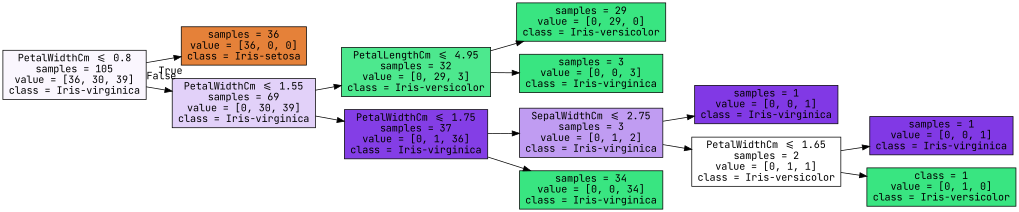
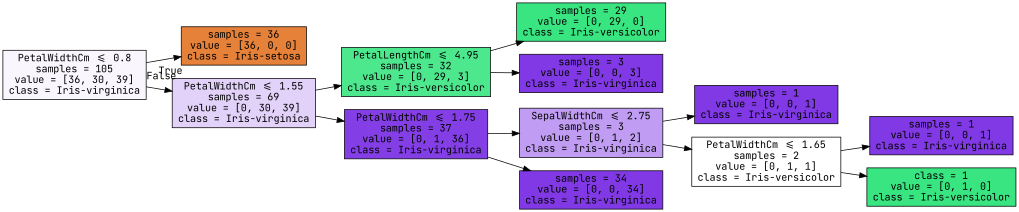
node "samples = 3 value = [0, 0, 3] class = Iris-virginica": fillcolor #39e581 -> #8139e5
node "samples = 34 value = [0, 0, 34] class = Iris-virginica": fillcolor #39e581 -> #8139e5
